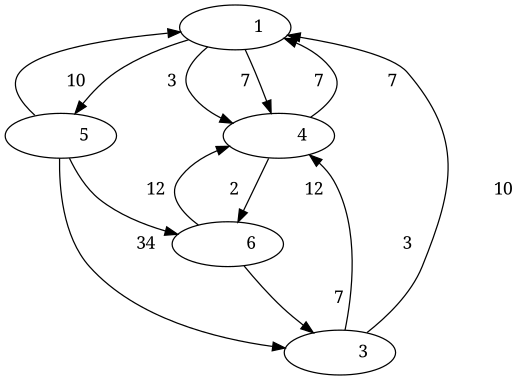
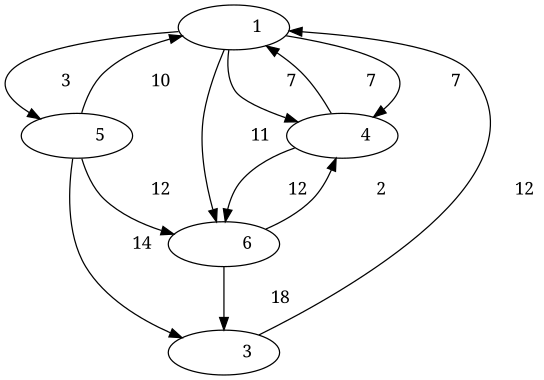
edge "1" -- "6": added, label "11"
edge "1" -- "3": label "          10 " -> "          12 "
edge "4" -- "3": removed, label "3"
edge "5" -- "3": label "          34 " -> "          14 "
edge "6" -- "3": label "           7 " -> "          18 "
